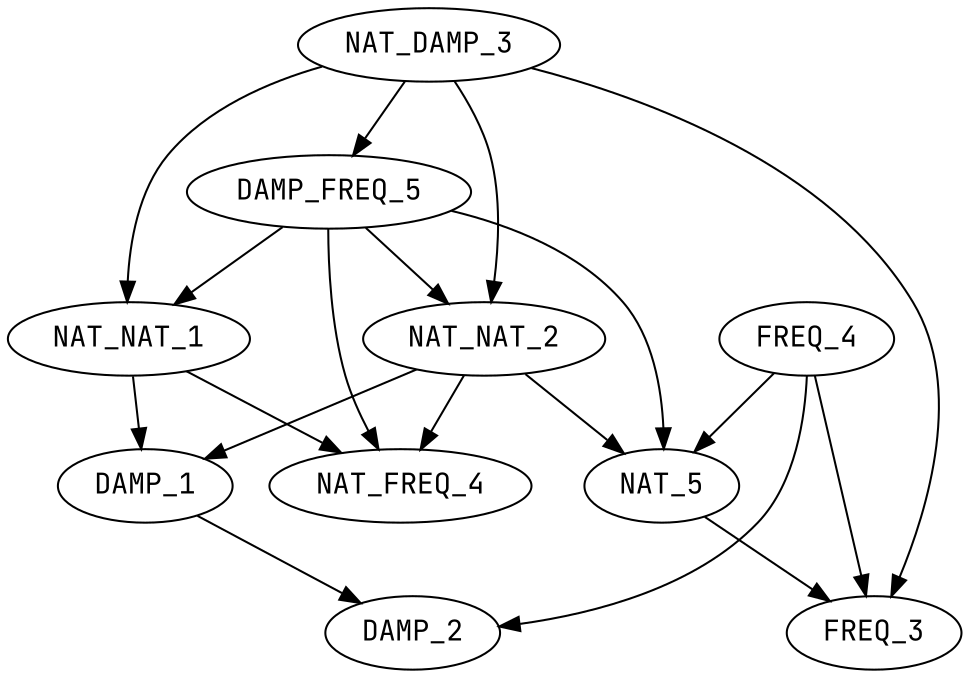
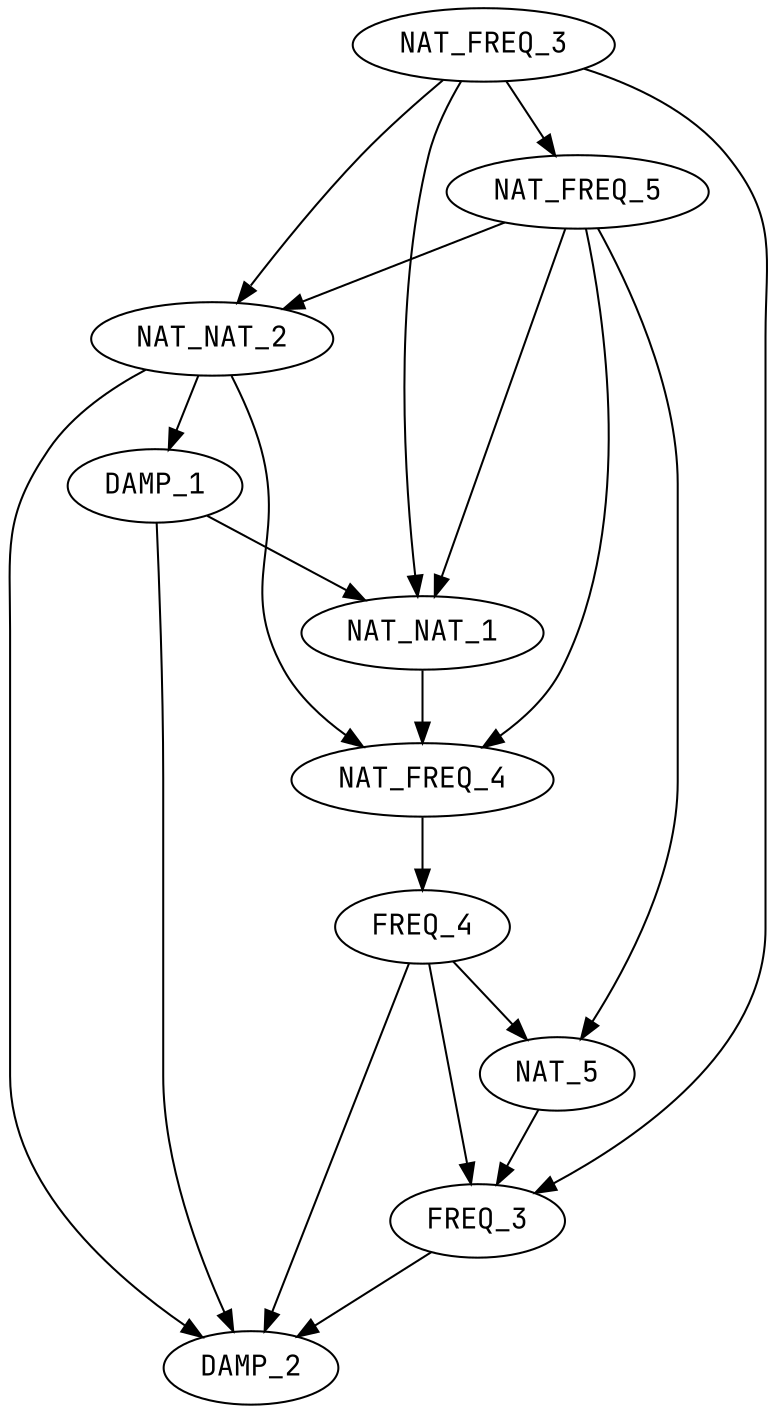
node "NAT_DAMP_3": label "NAT_DAMP_3" -> "NAT_FREQ_3"
node "DAMP_FREQ_5": label "DAMP_FREQ_5" -> "NAT_FREQ_5"
edge "NAT_NAT_1" -> "DAMP_1": reversed
edge "NAT_NAT_2" -> "NAT_5": now "NAT_NAT_2" -> "DAMP_2"
edge "NAT_FREQ_4" -> "FREQ_4": added
edge "FREQ_3" -> "DAMP_2": added
